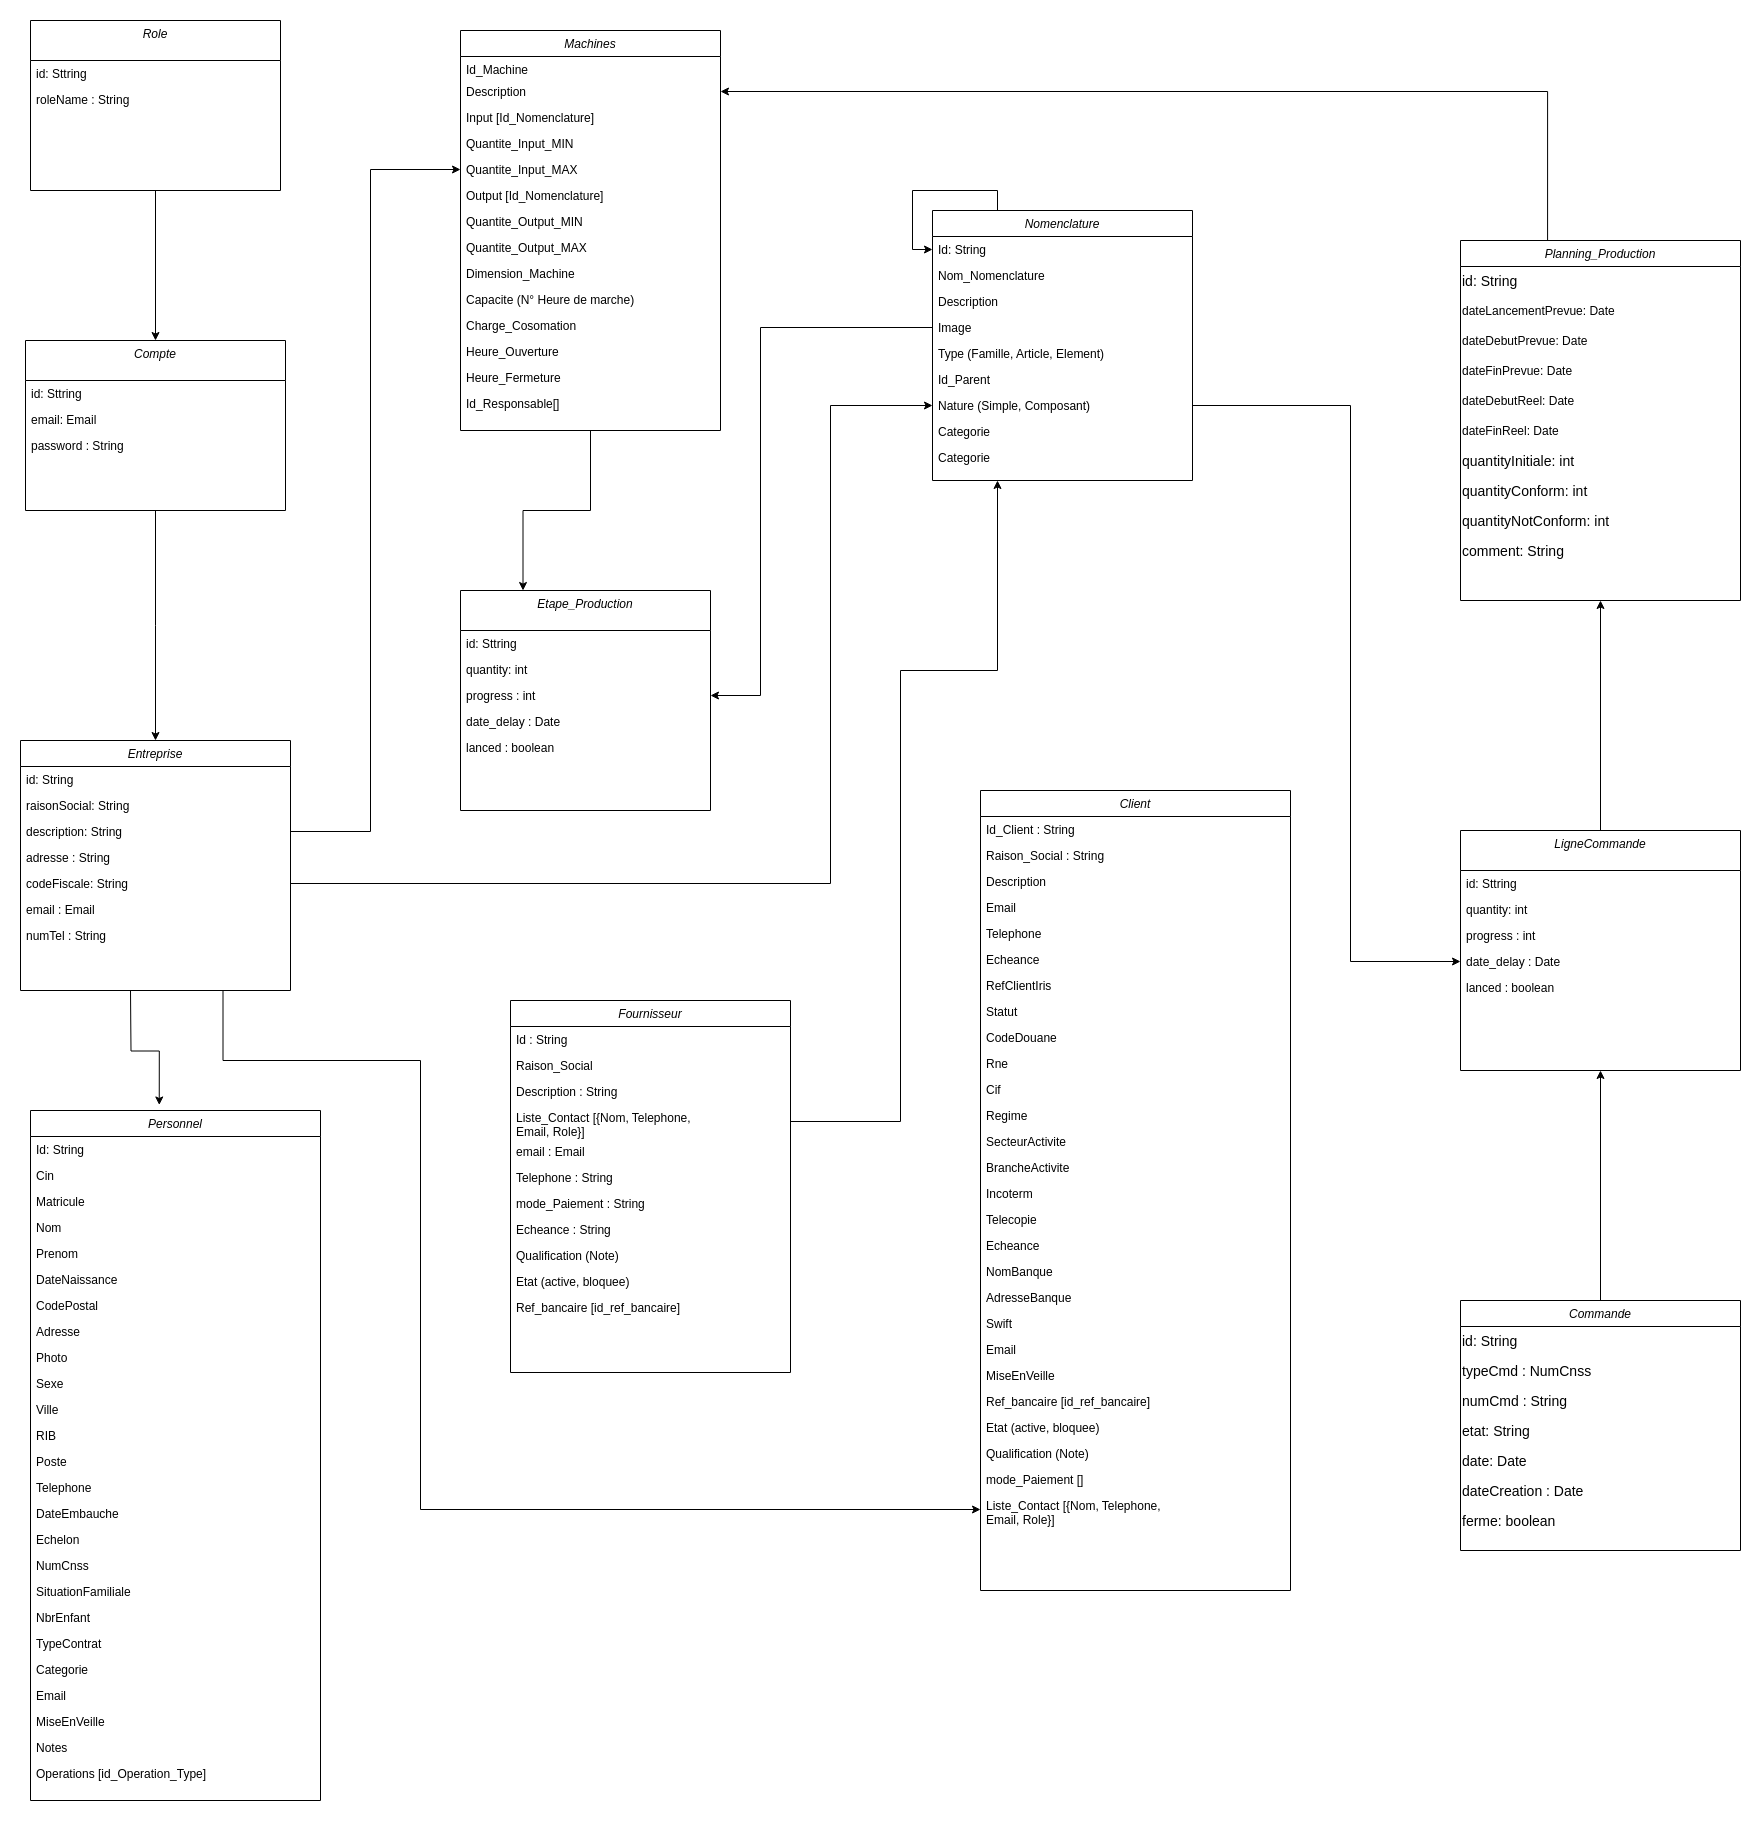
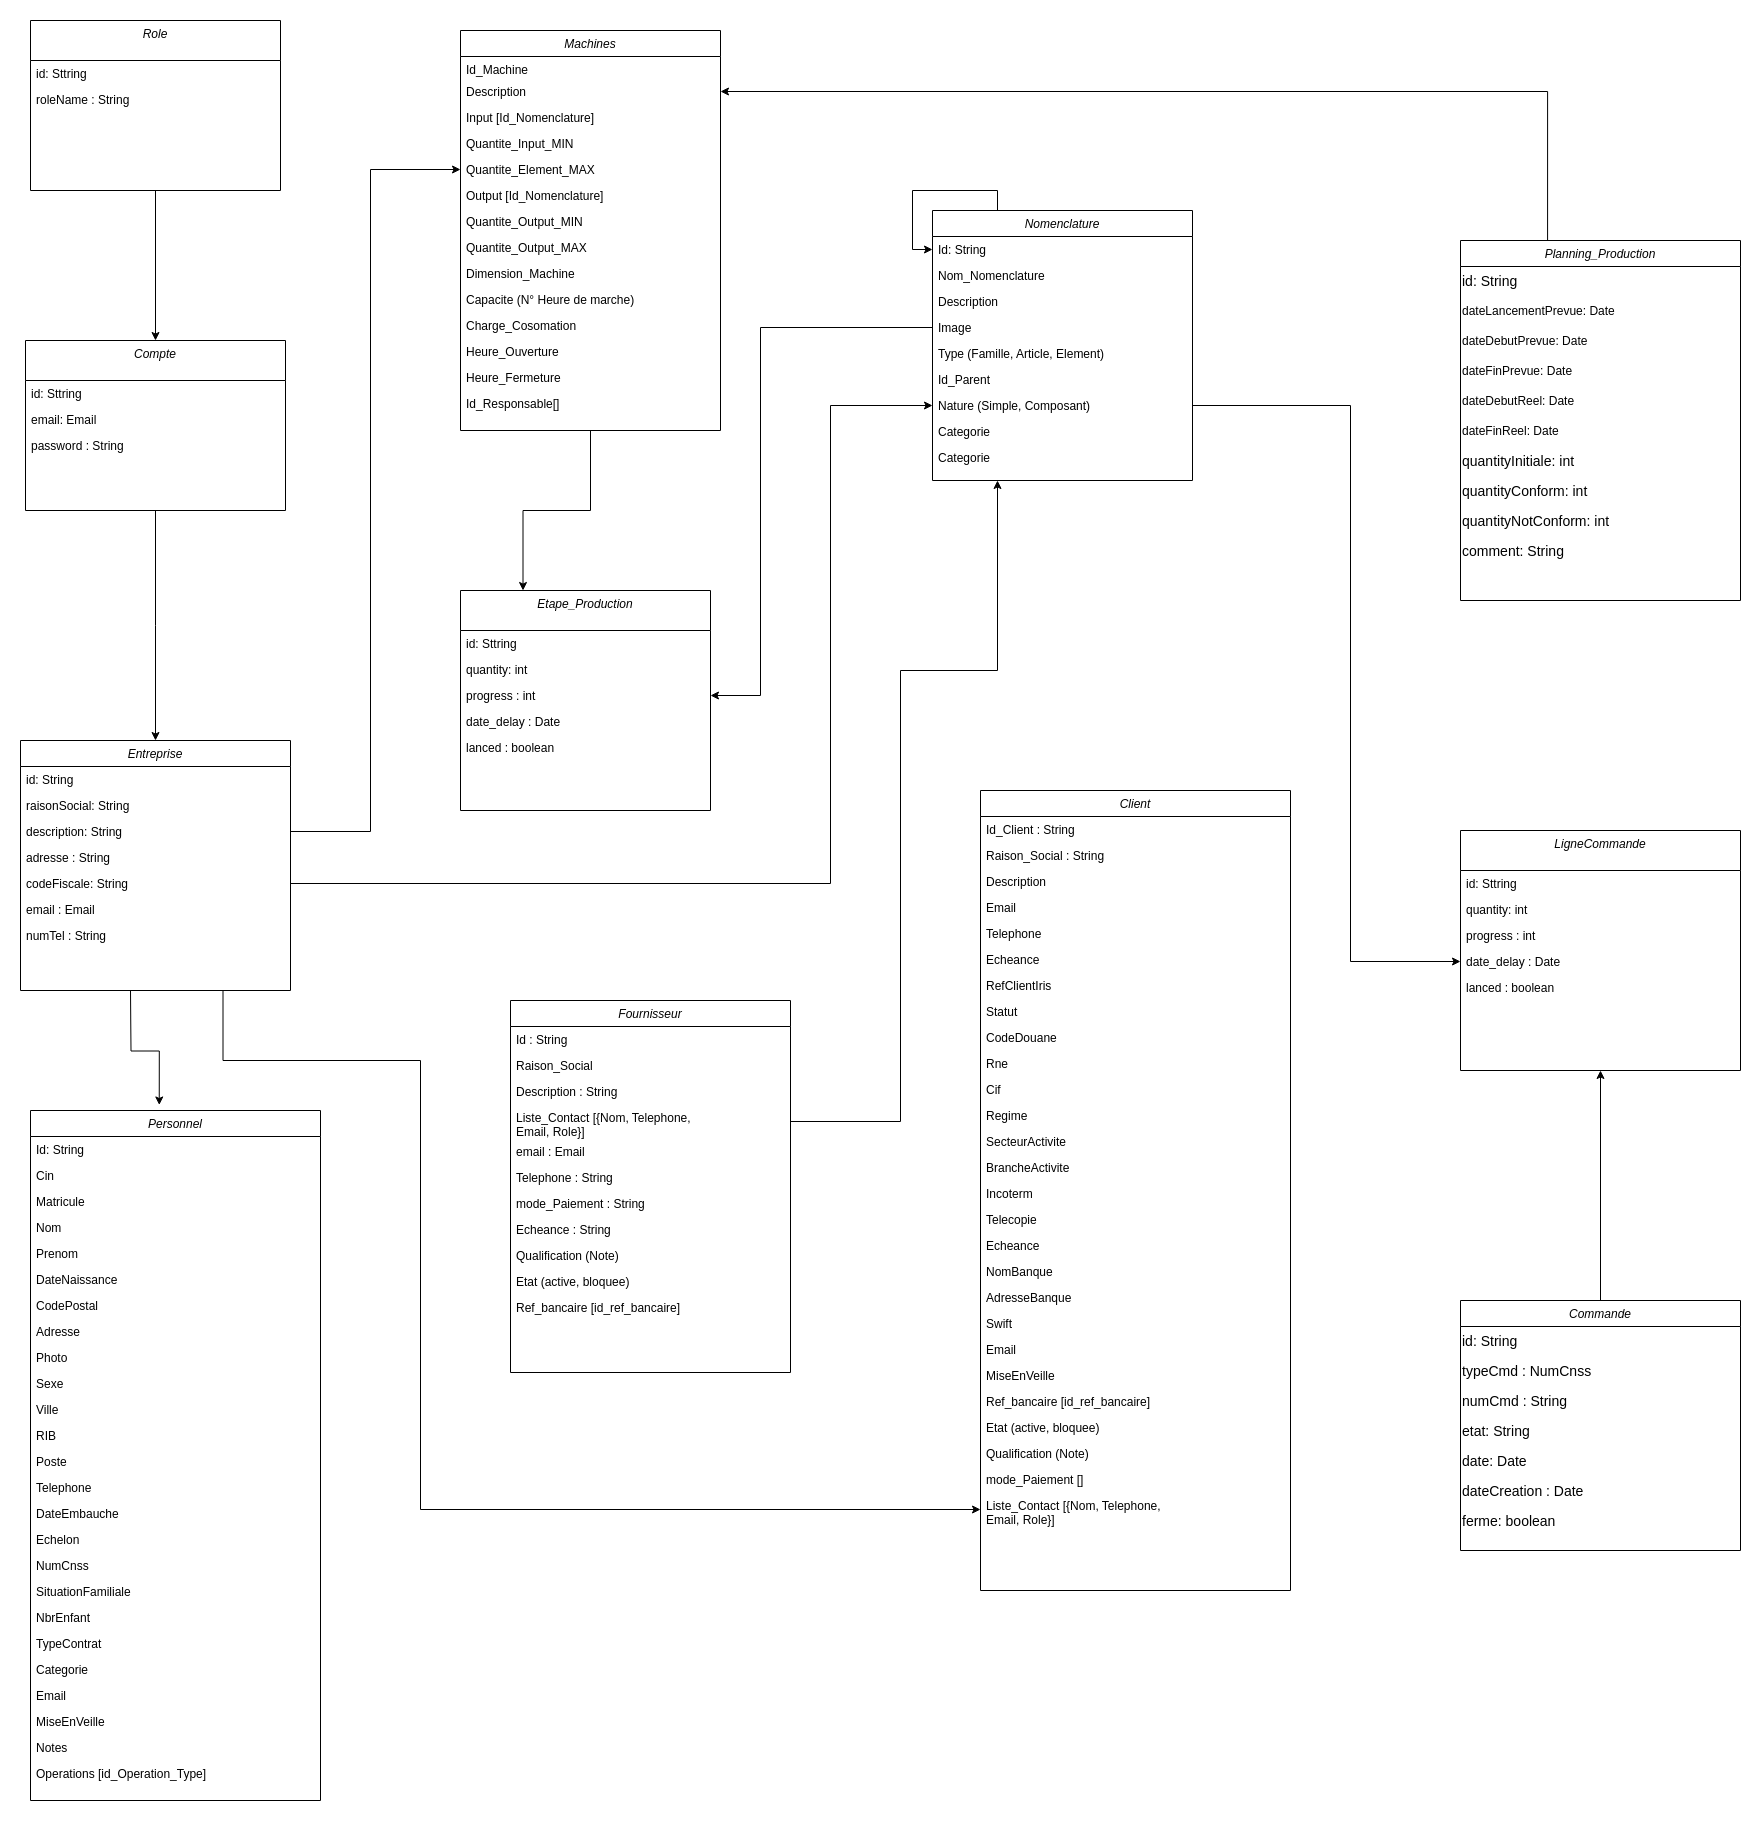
node "Quantite_Input_MAX": label "Quantite_Input_MAX" -> "Quantite_Element_MAX"
edge "LigneCommande" -> "Planning_Production": removed
